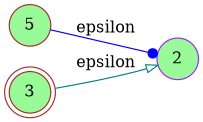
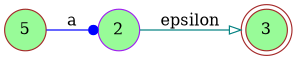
edge "5" -> "2": label "epsilon" -> "a"
edge "3" -> "2": reversed
